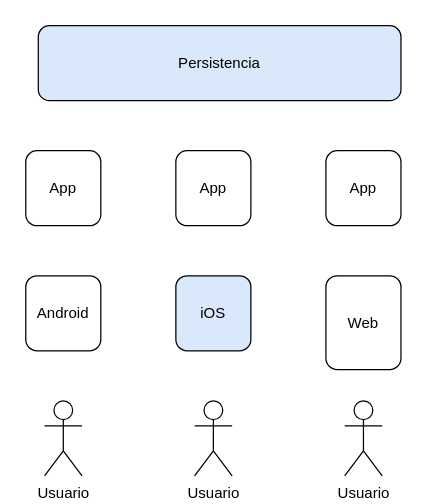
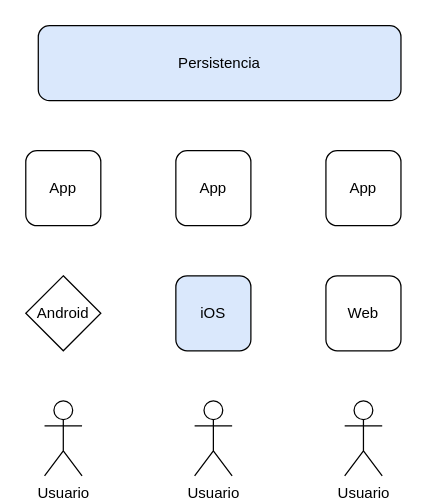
node "Android": shape rounded rectangle -> diamond
node "Web": size 75x94 -> 75x75
